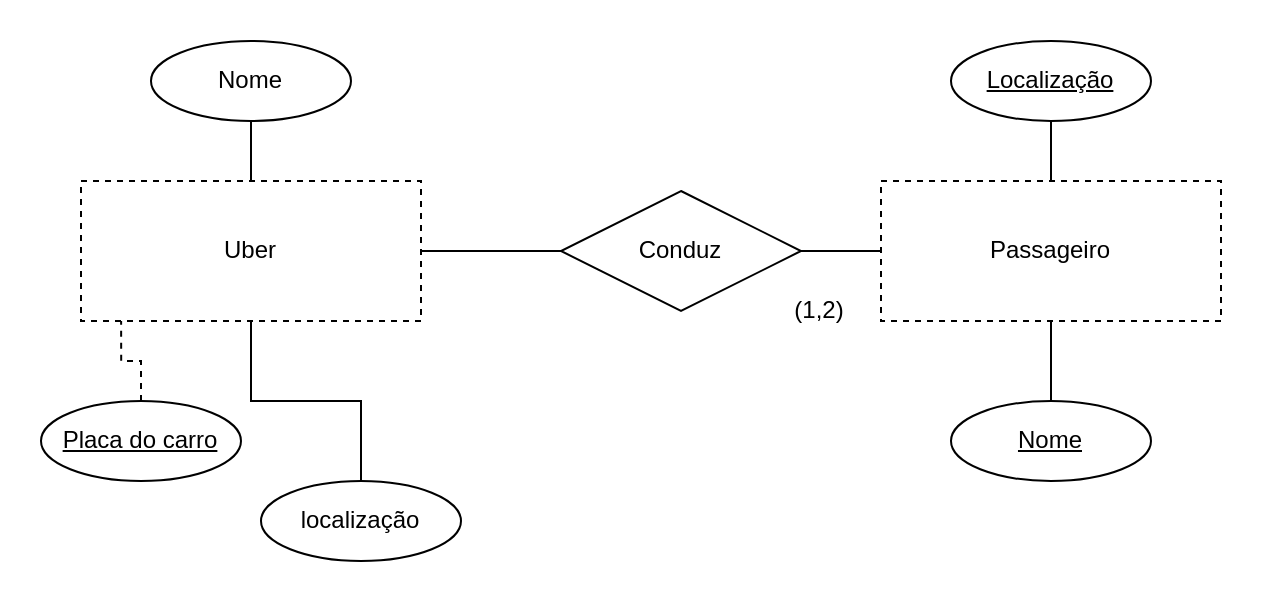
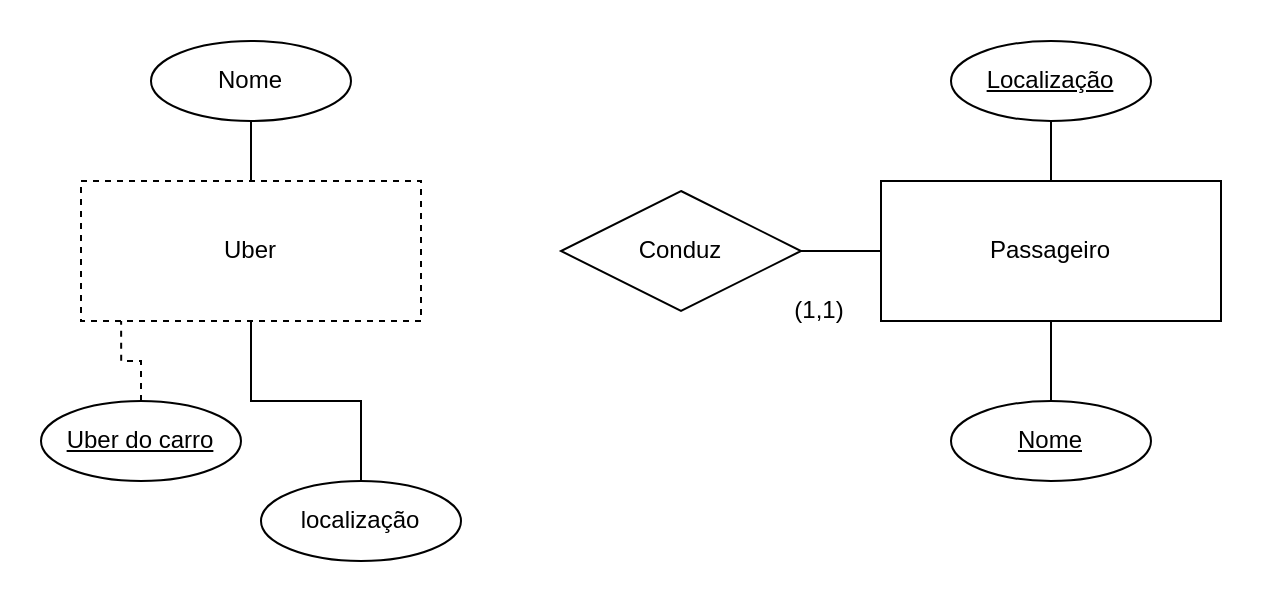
edge "Uber" -- "Conduz": removed
node "Passageiro": style dashed -> solid
node "(1,2)": label "(1,2)" -> "(1,1)"
node "Placa do carro": label "Placa do carro" -> "Uber do carro"
